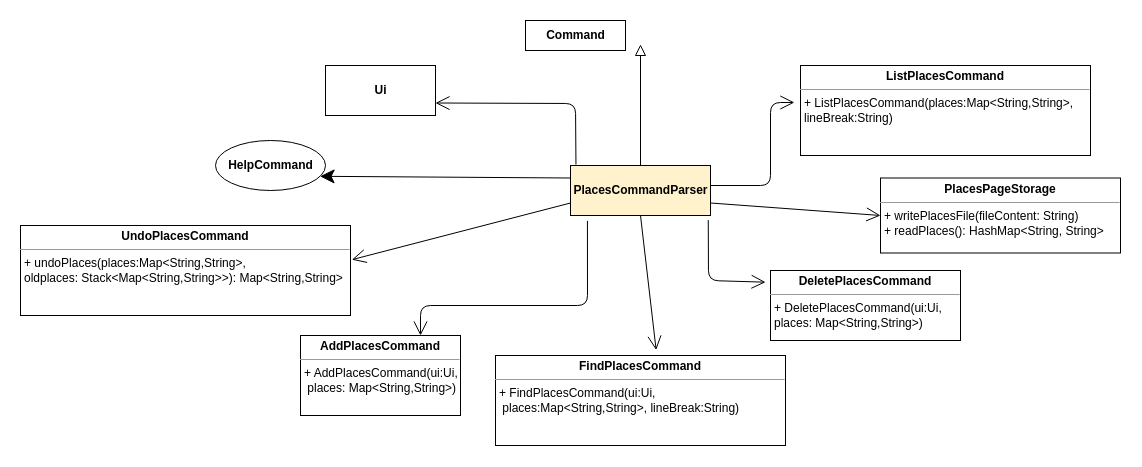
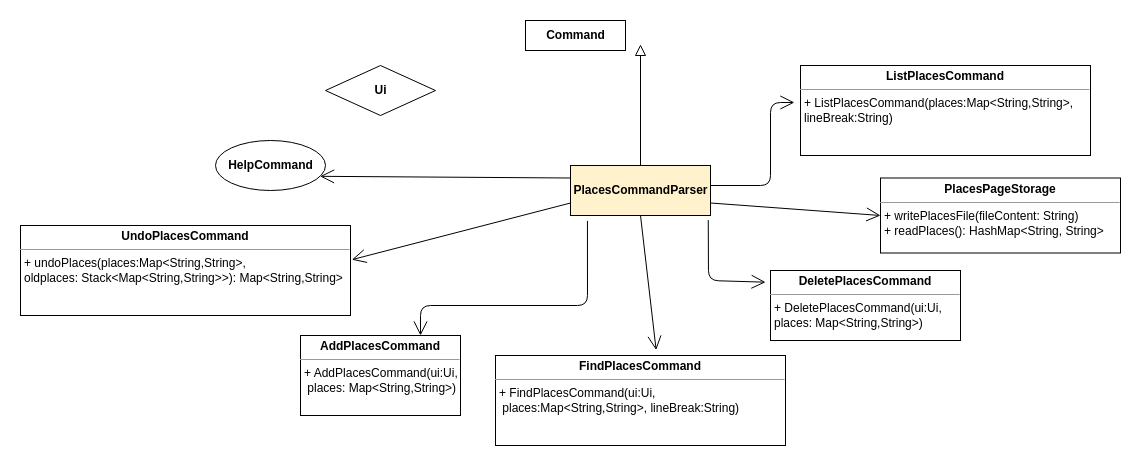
node "Ui": shape rectangle -> diamond
edge "PlacesCommandParser" -> "Ui": removed
edge "PlacesCommandParser" -> "HelpCommand": arrowhead classic -> open
